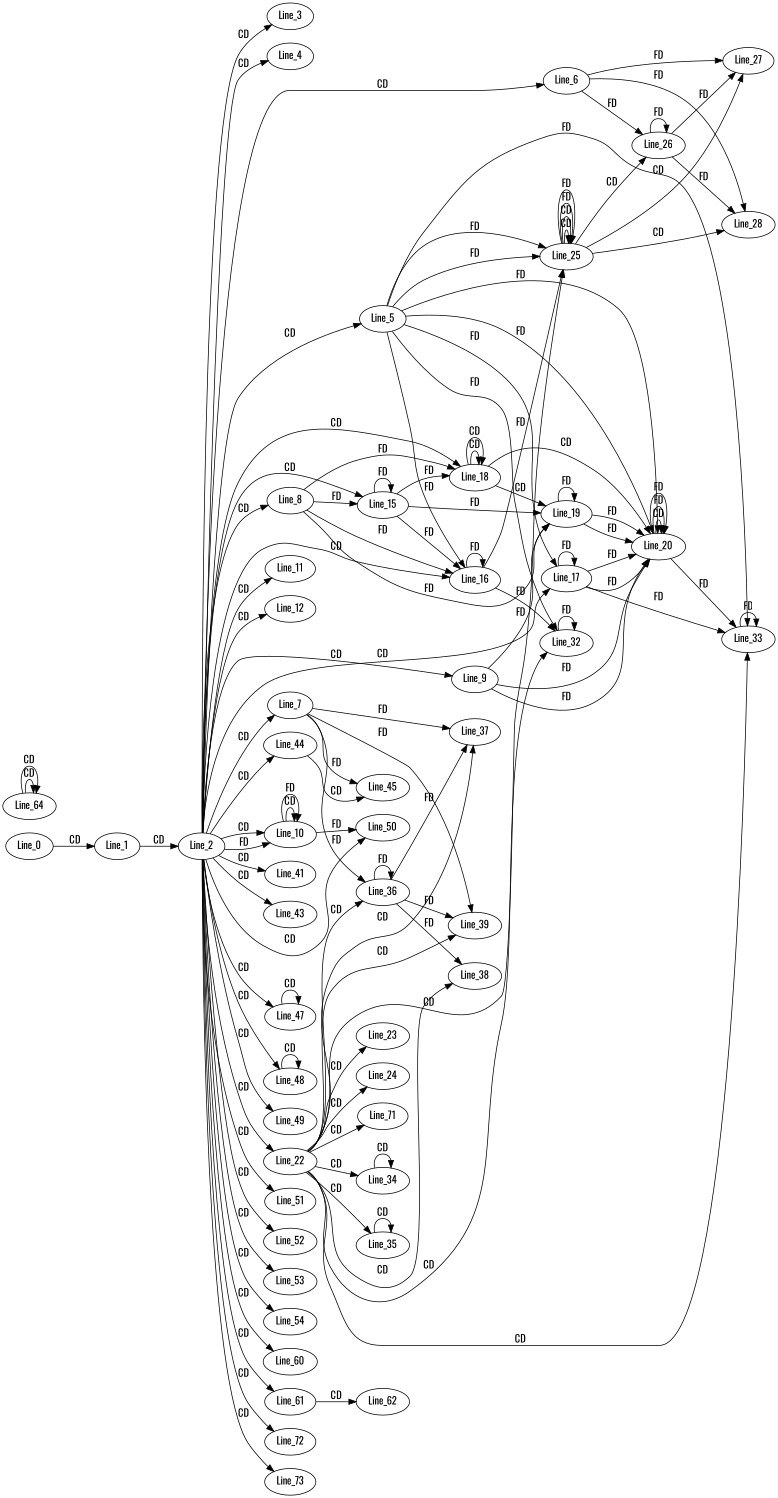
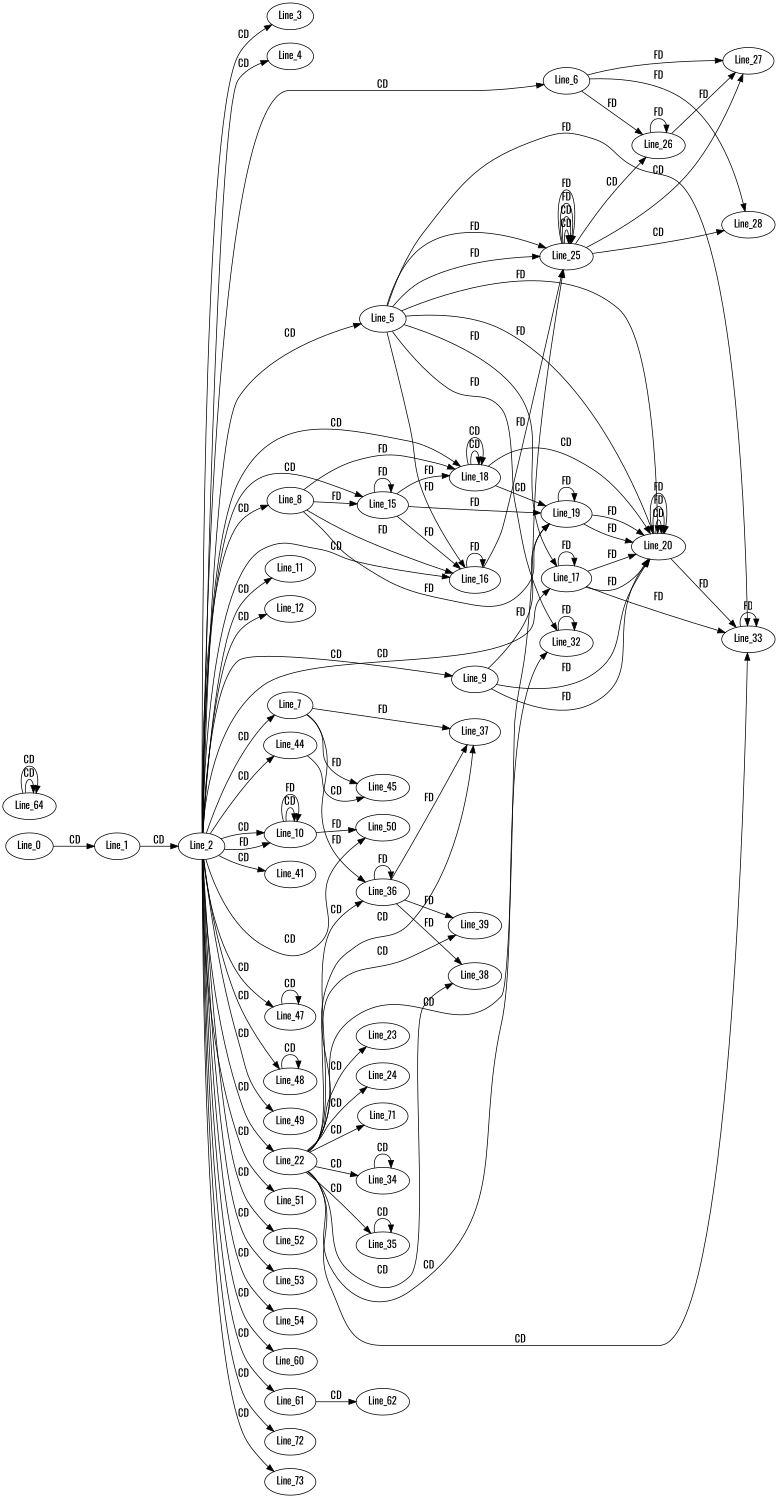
edge "Line_26" -> "Line_28": removed, label "FD"
edge "Line_16" -> "Line_32": removed, label "FD"
edge "Line_7" -> "Line_39": removed, label "FD"
node "Line_43": removed
